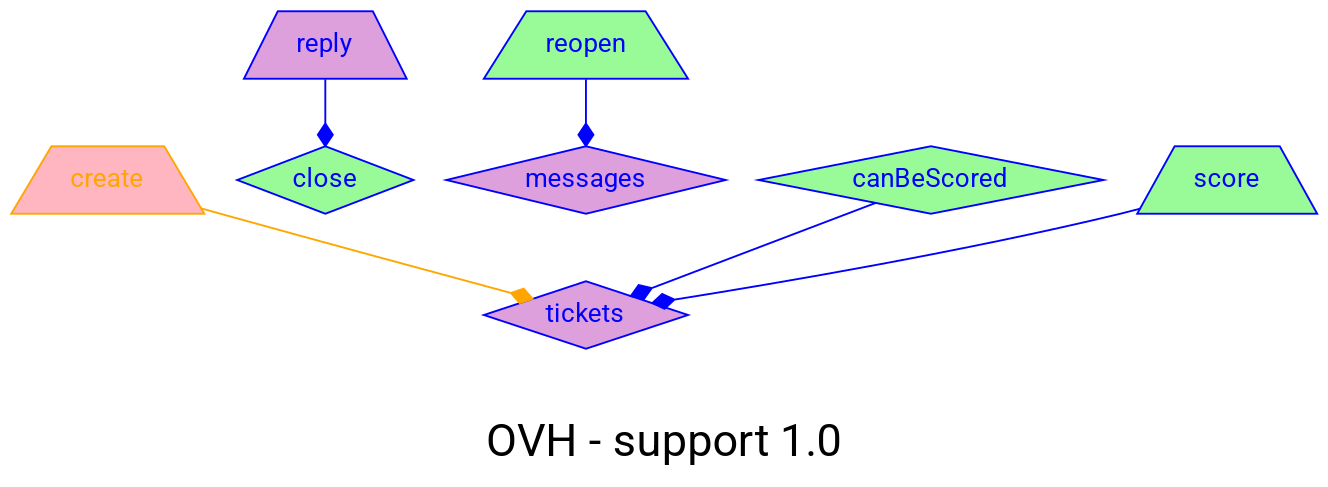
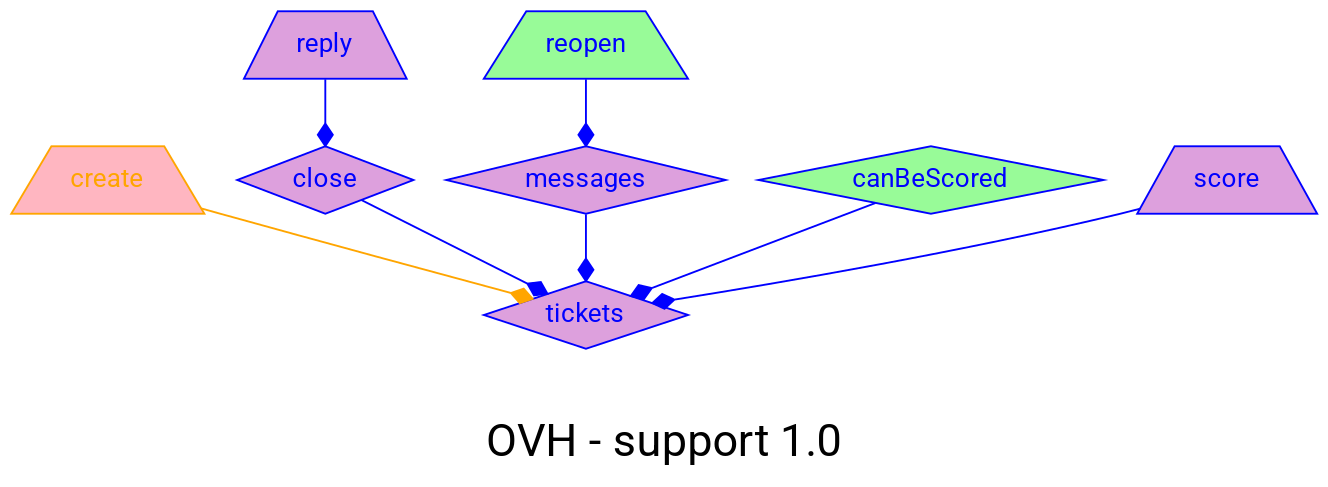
node "close": fillcolor palegreen -> plum
node "score": fillcolor palegreen -> plum
edge "messages" -> "tickets": added
edge "close" -> "tickets": added
